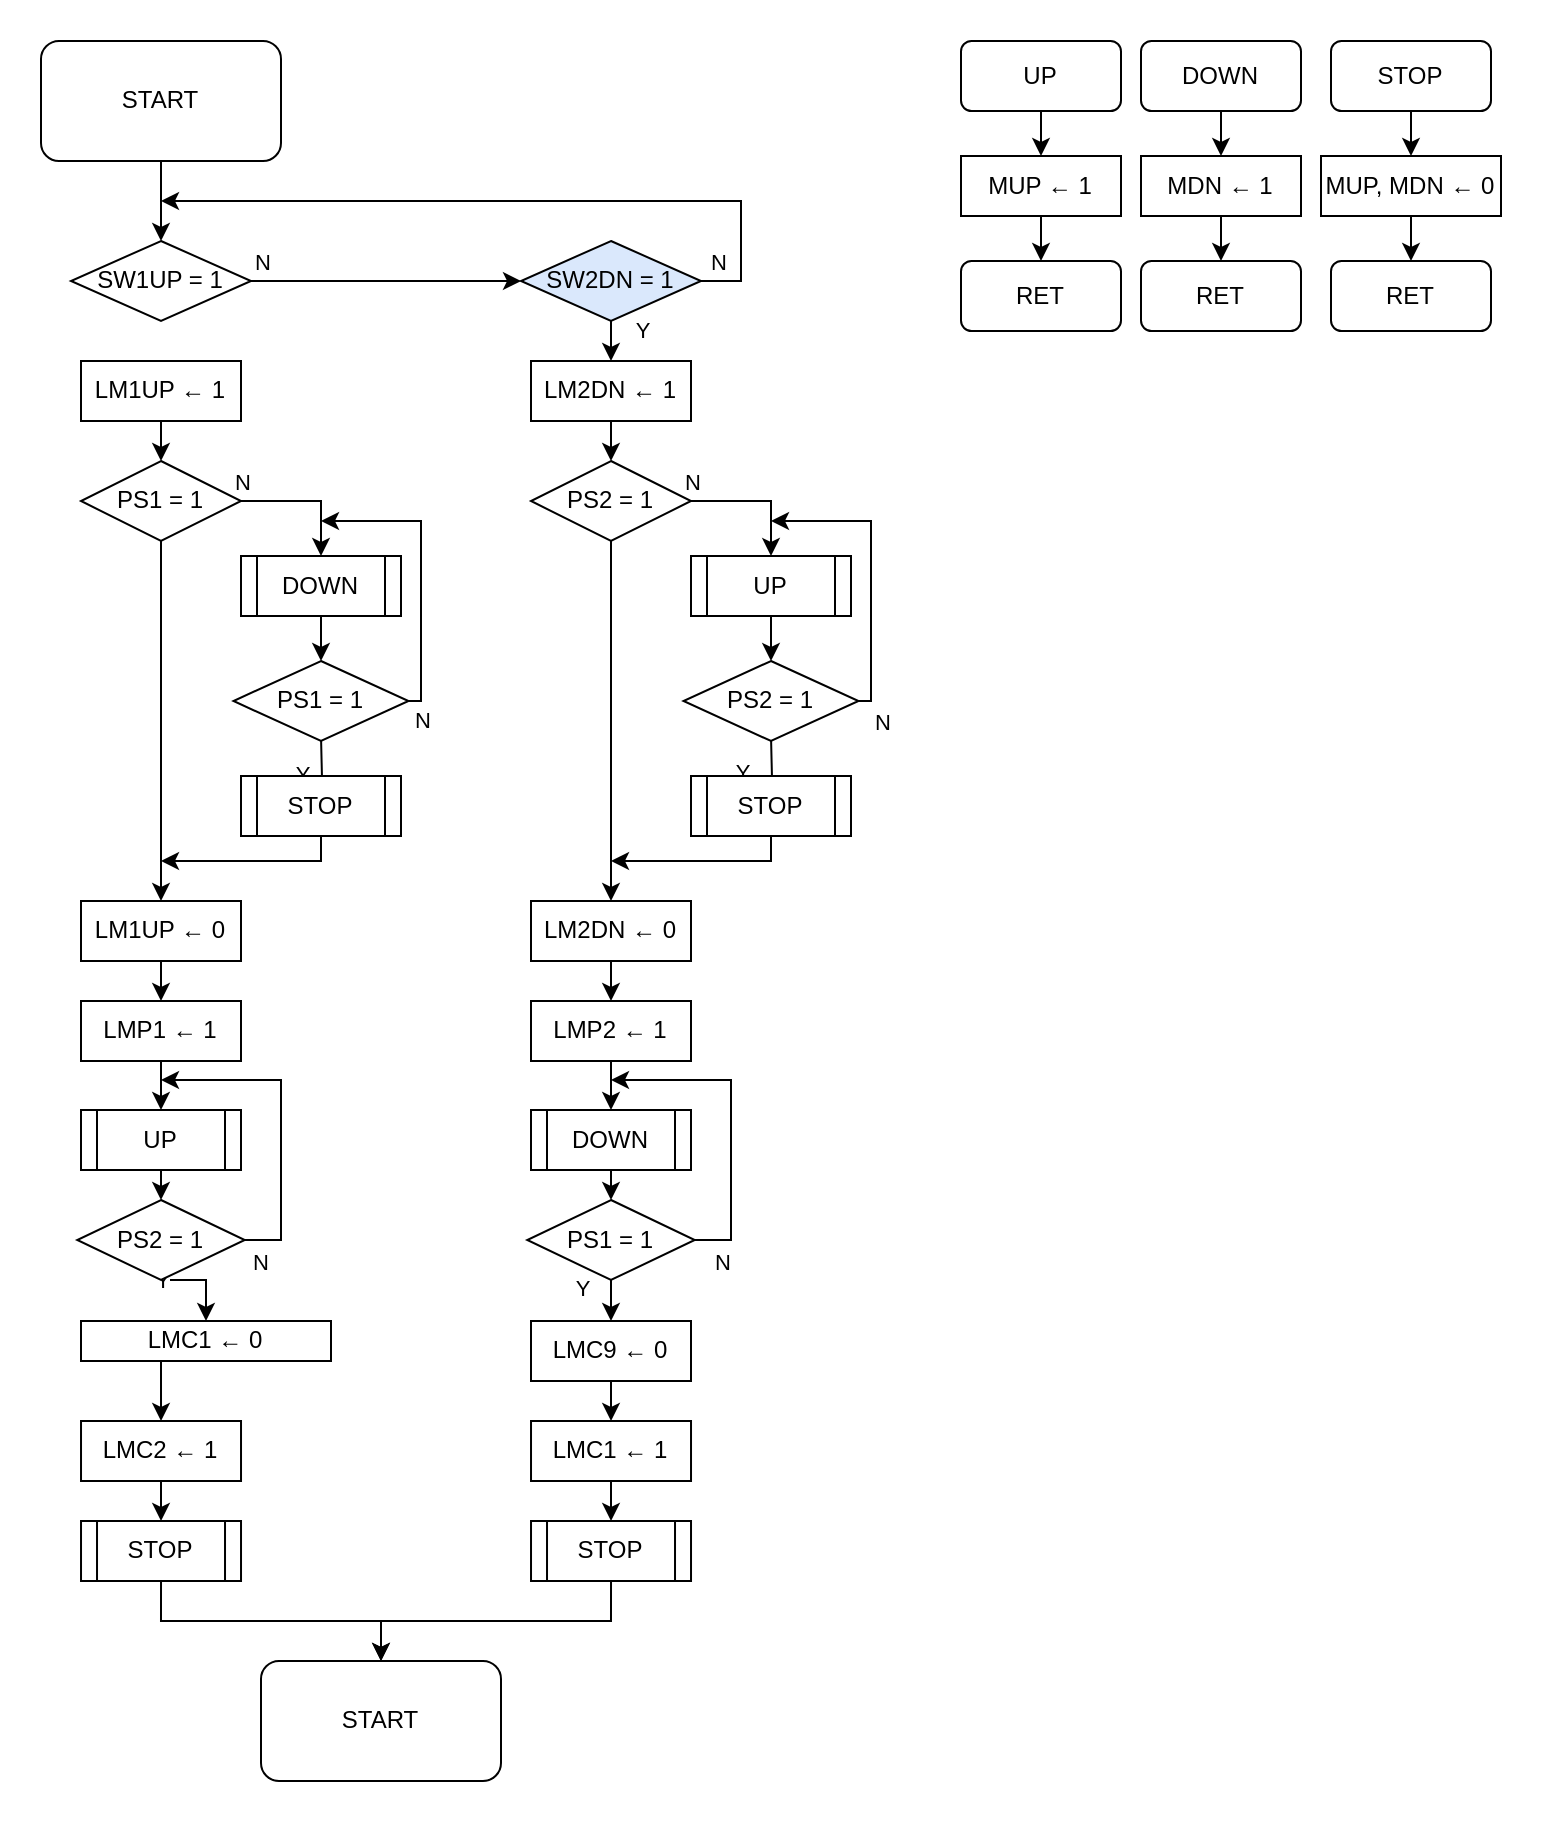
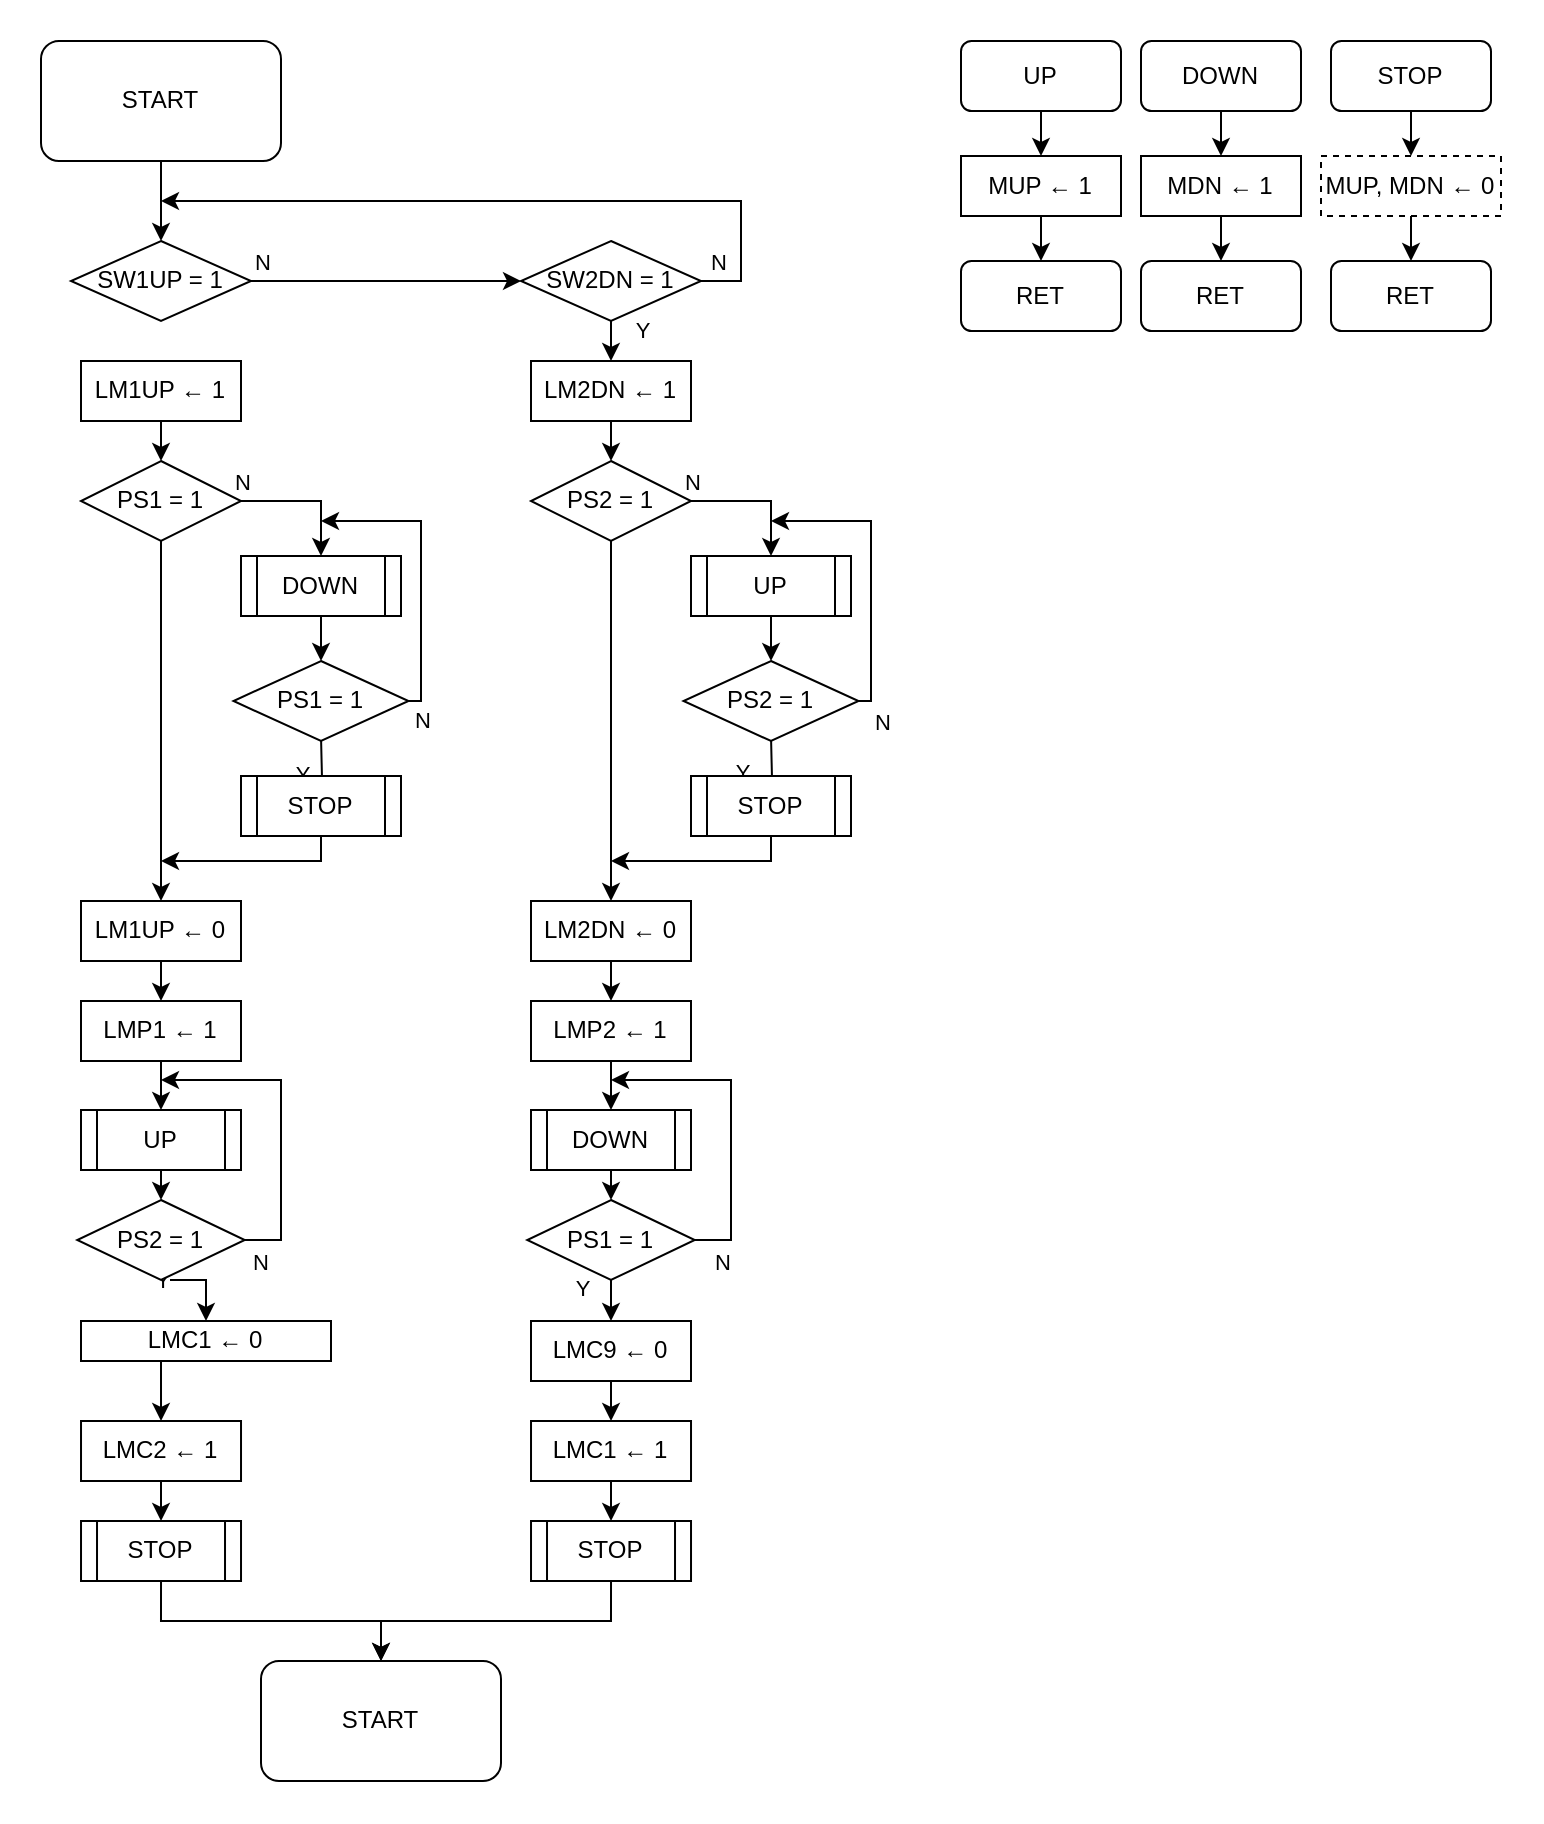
node "MUP, MDN ← 0": style solid -> dashed
node "SW2DN = 1": fillcolor #dae8fc -> #ffffff
